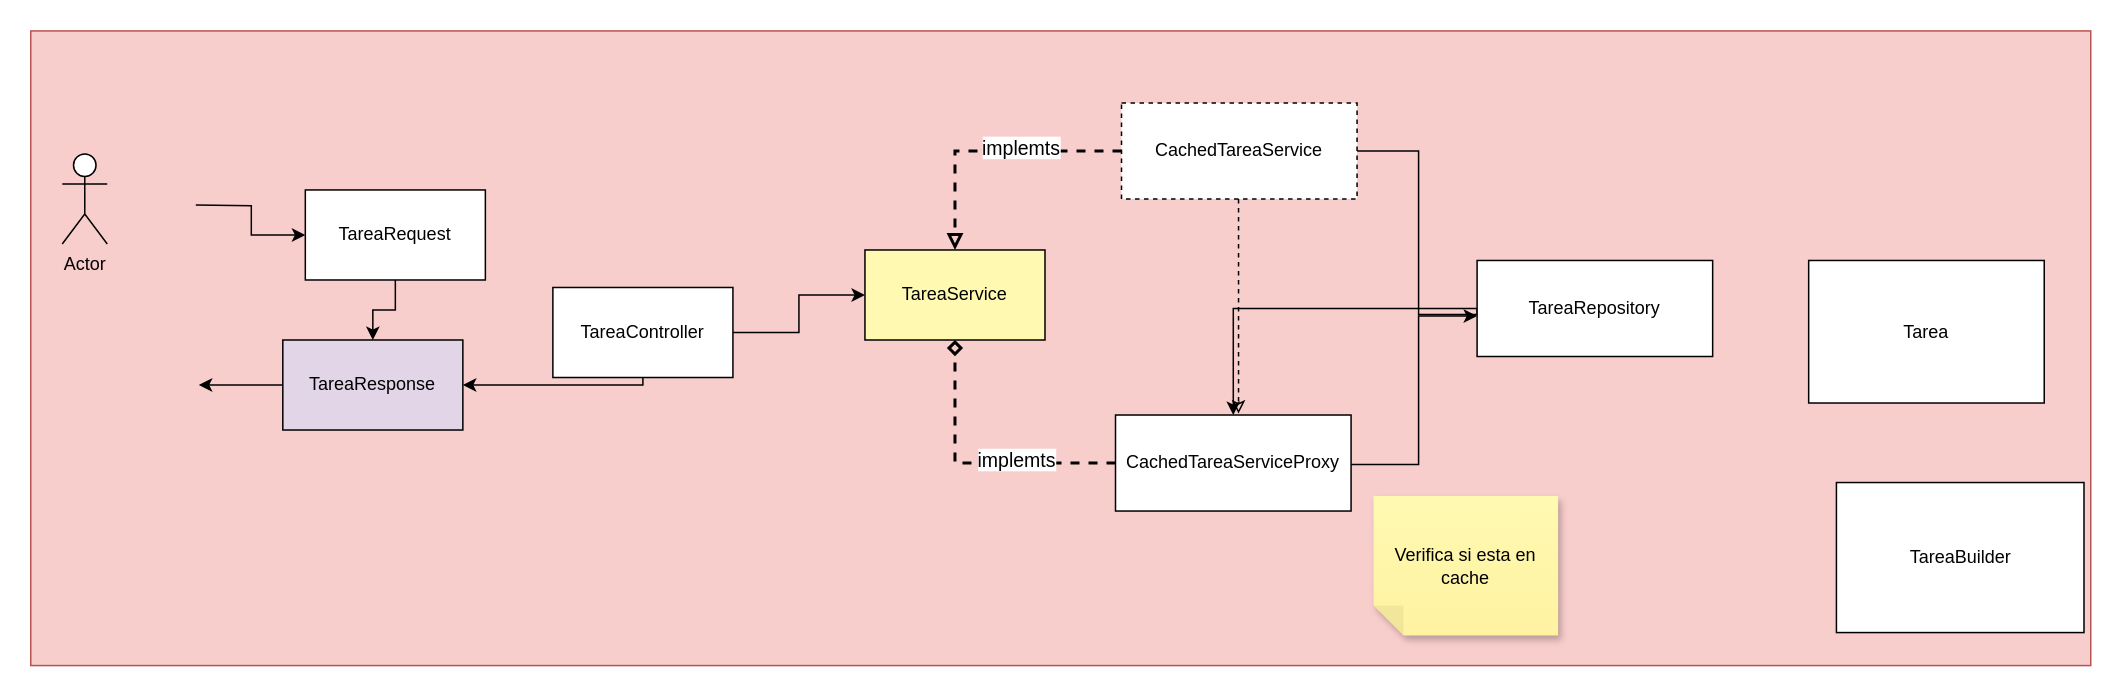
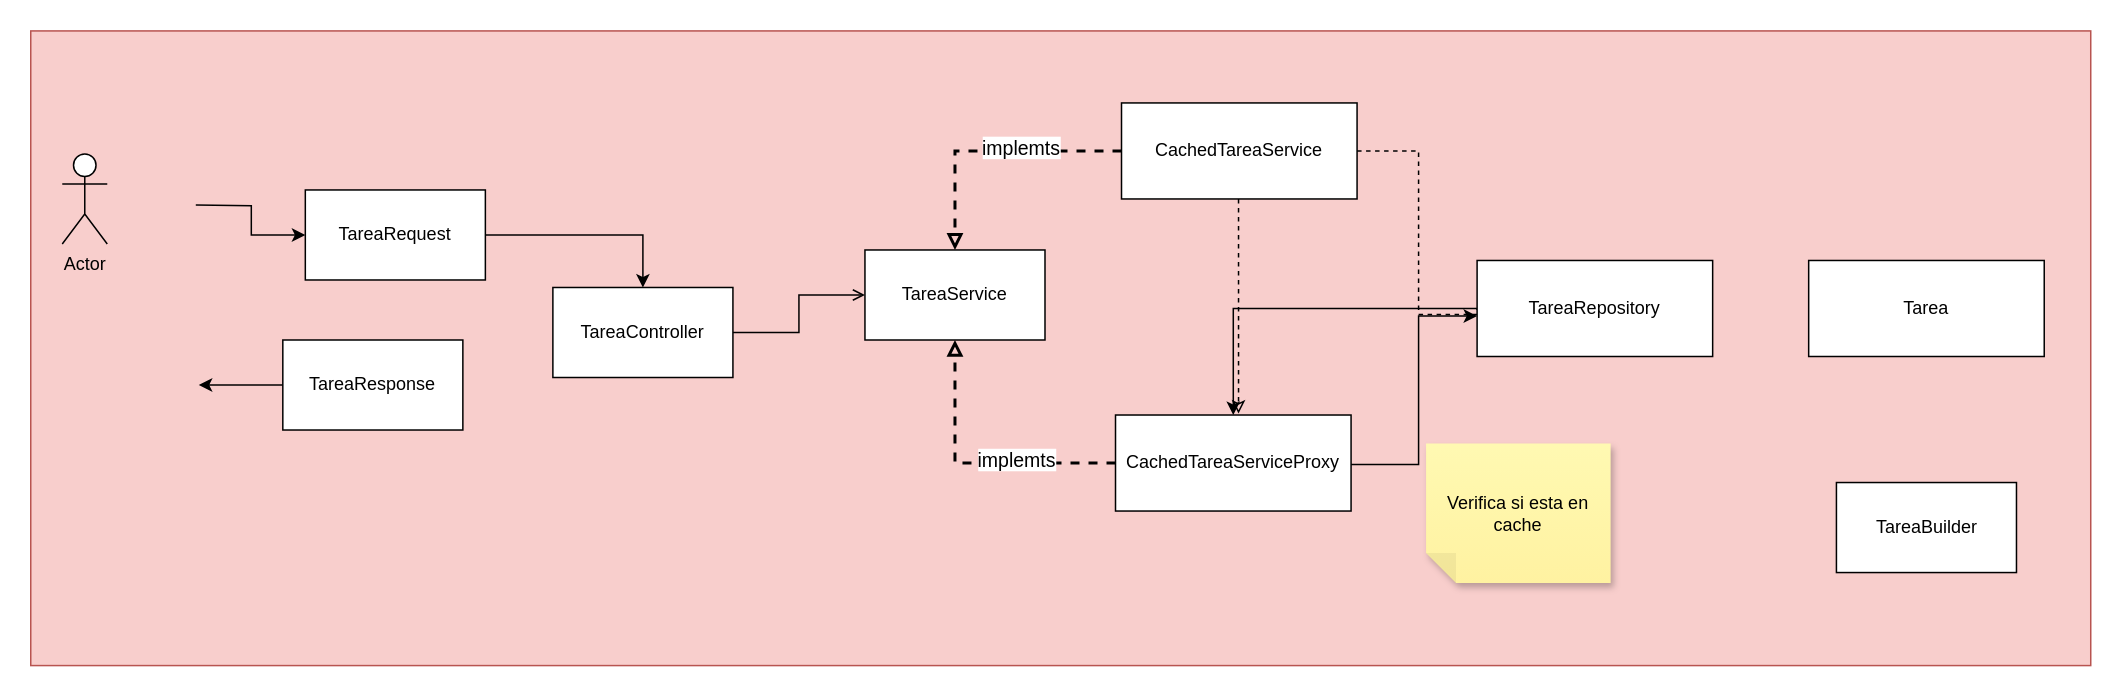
node "CachedTareaService": style dashed -> solid
edge "CachedTareaService" -- "TareaRepository": style solid -> dashed
edge "TareaController" -> "TareaService": arrowhead classic -> open
node "TareaService": fillcolor #fff9b2 -> #ffffff
edge "TareaRequest" -> "TareaResponse": now "TareaRequest" -> "TareaController"
node "Tarea": size 236x143 -> 236x96
edge "CachedTareaServiceProxy" -> "TareaService": arrowhead diamond -> block
node "TareaResponse": fillcolor #e1d5e7 -> #ffffff
edge "TareaController" -> "TareaResponse": removed
node "TareaBuilder": size 248x150 -> 180x90
node "Verifica si esta en cache": moved (1466, 566) -> (1518, 513)
